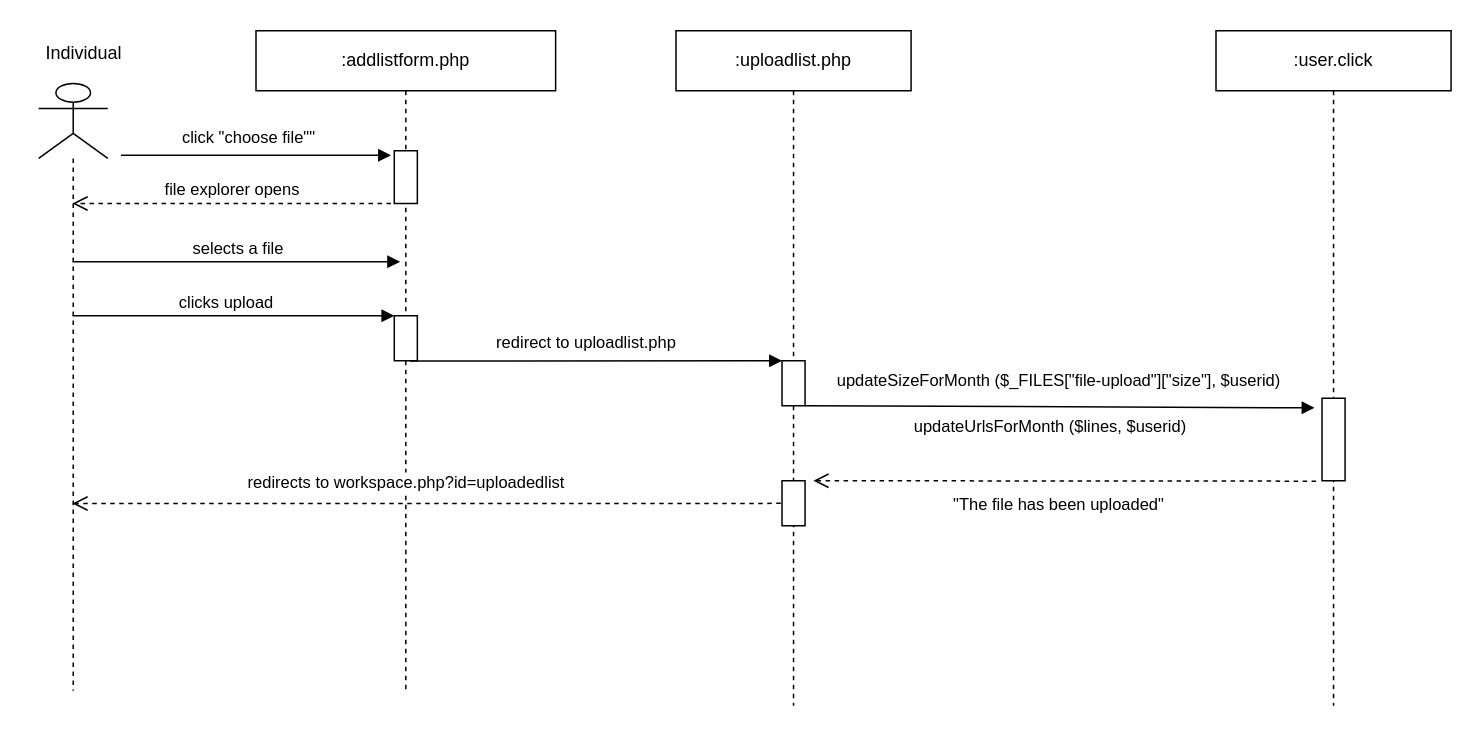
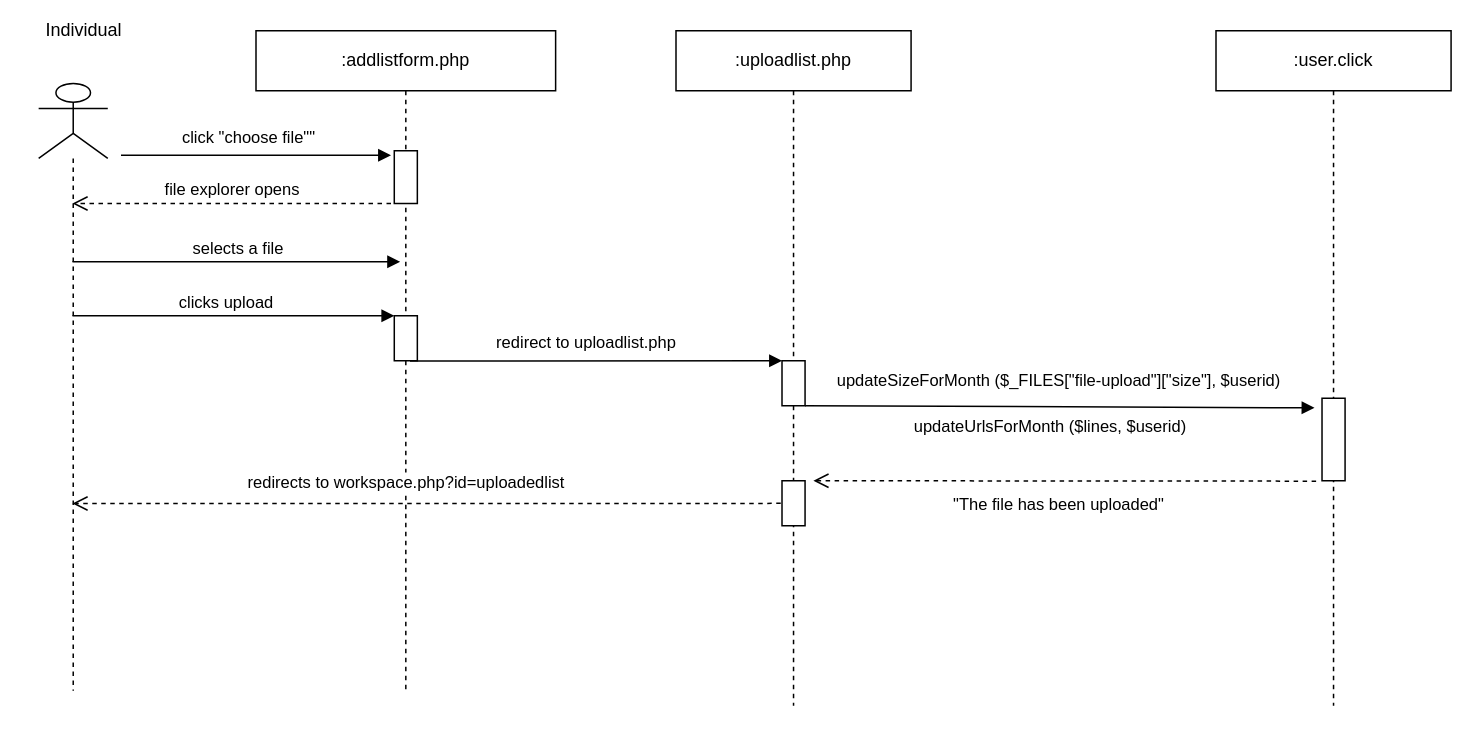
node "Individual": moved (83, 53) -> (83, 31)
